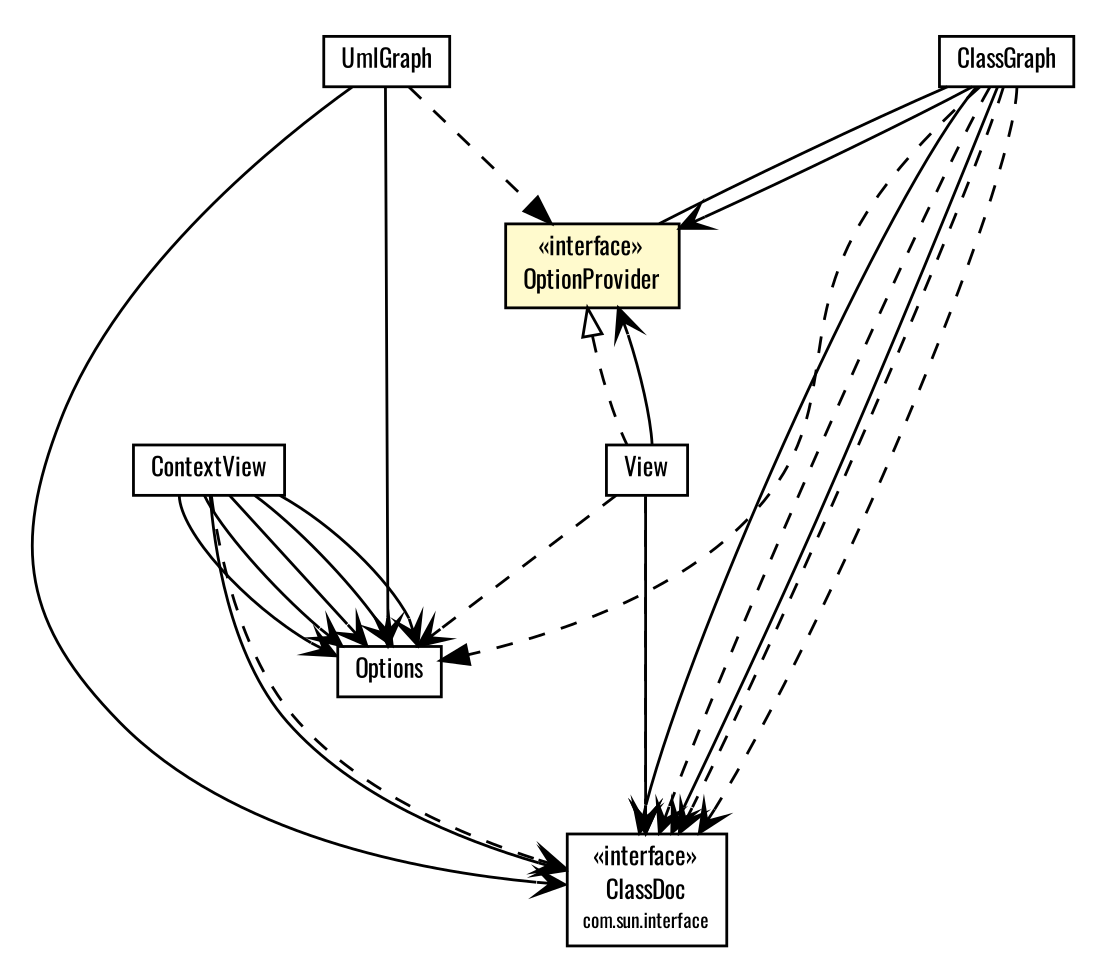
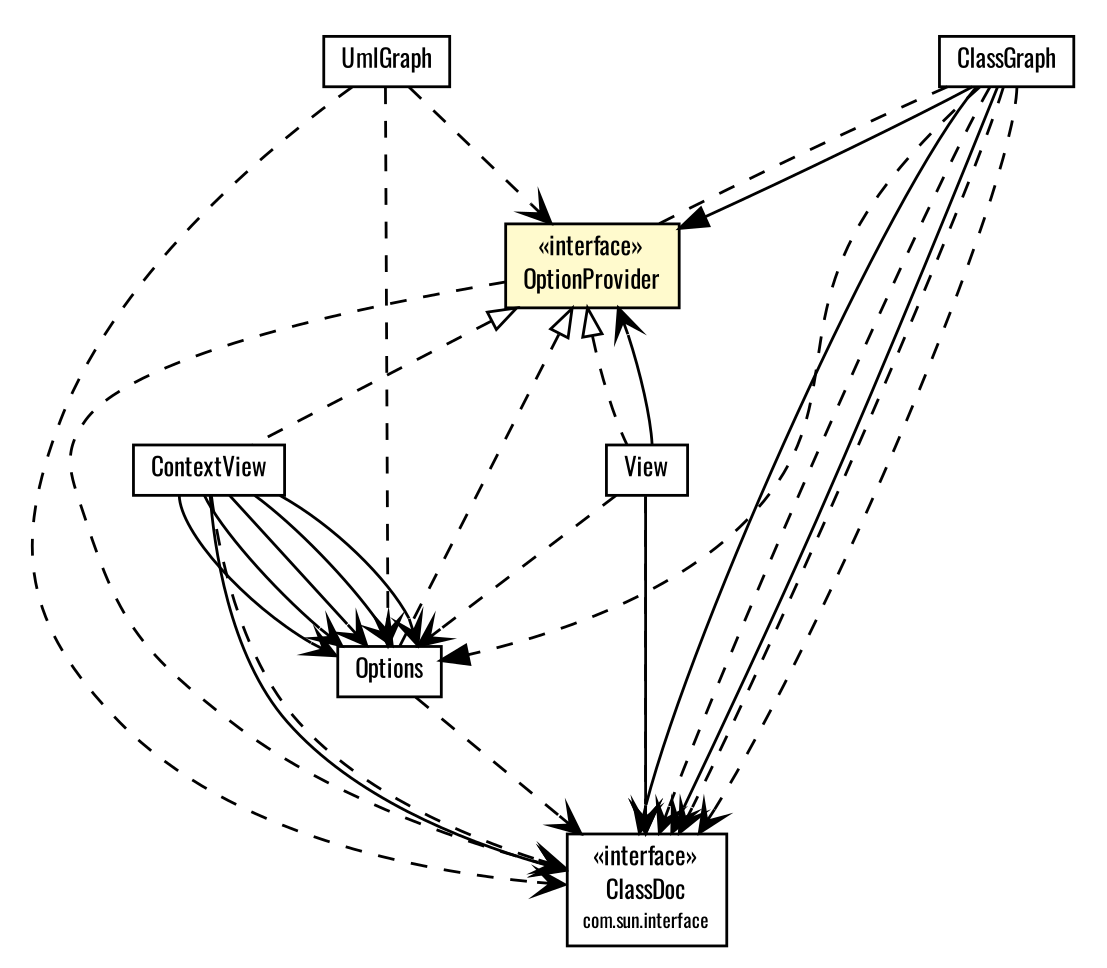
edge "UmlGraph" -> "OptionProvider": arrowhead normal -> open
edge "ClassGraph" -- "OptionProvider": style solid -> dashed
edge "ClassGraph" -> "OptionProvider": arrowhead open -> normal
edge "UmlGraph" -> "Options": style solid -> dashed
edge "ContextView" -> "OptionProvider": added
edge "Options" -> "OptionProvider": added
edge "OptionProvider" -> "ClassDoc": added
edge "UmlGraph" -> "ClassDoc": style solid -> dashed
edge "Options" -> "ClassDoc": added
